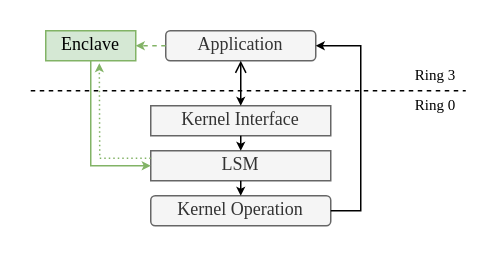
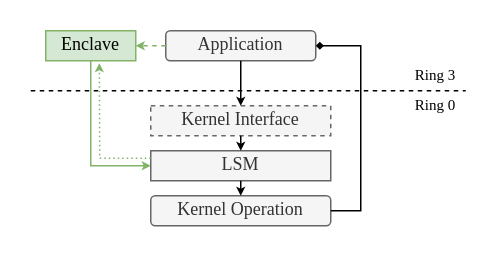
edge "Kernel Operation" -> "Application": arrowhead classic -> diamond
edge "Application" -- "Kernel Interface": arrowhead open -> none
node "Kernel Interface": style solid -> dashed
